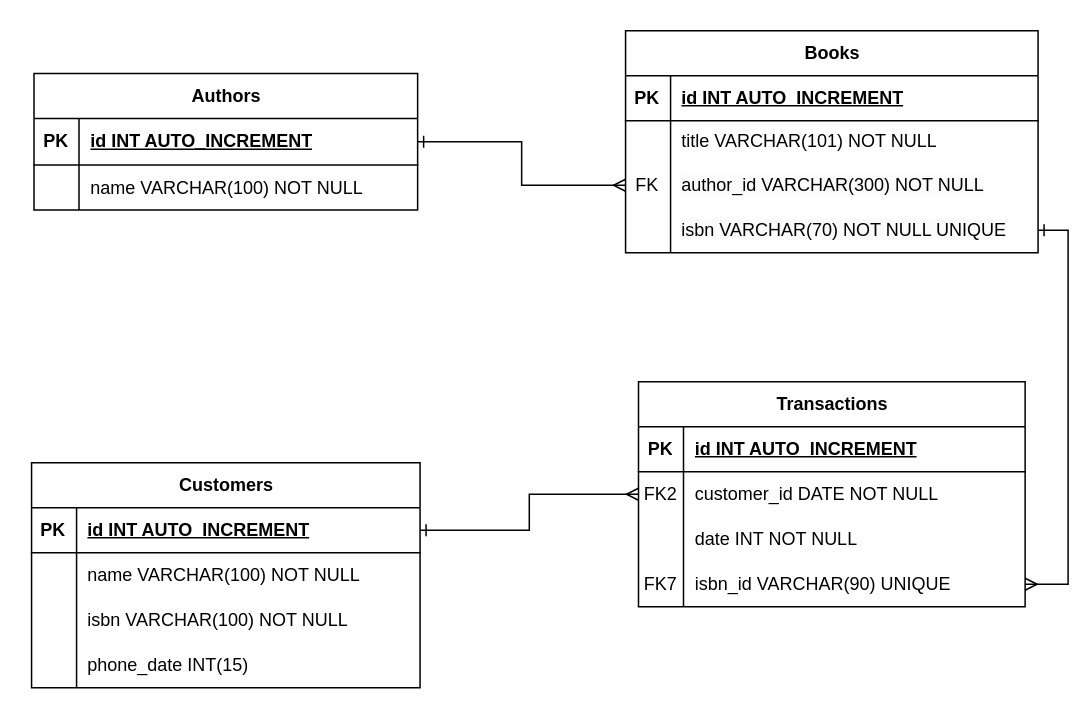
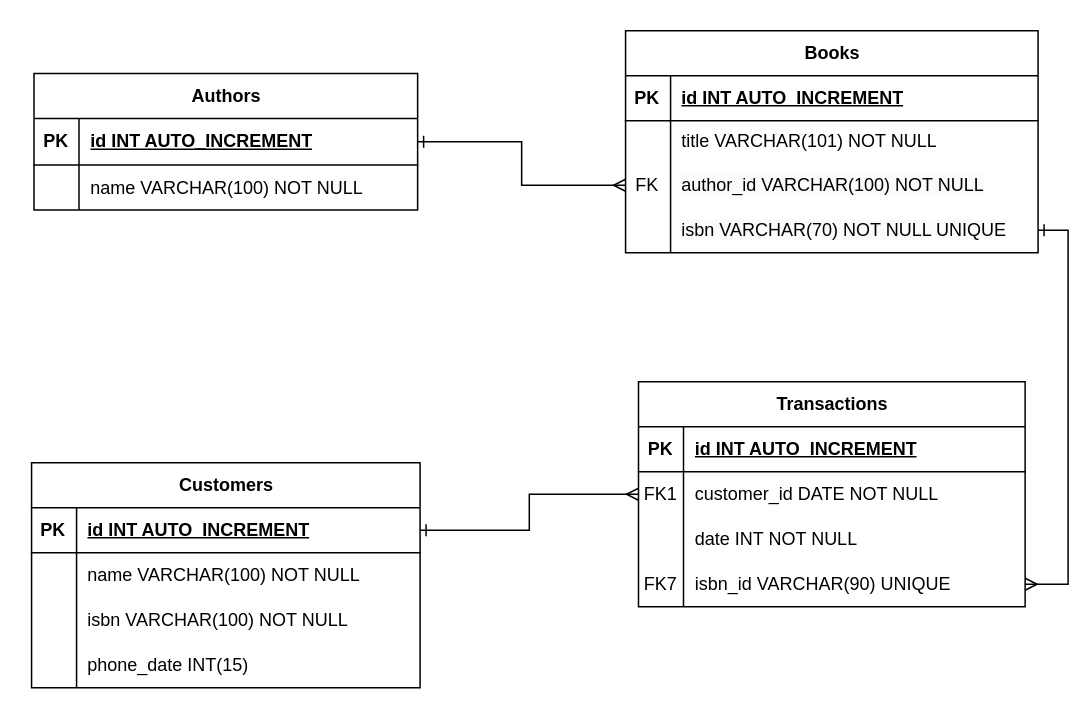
node "author_id VARCHAR(300) NOT NULL": label "author_id VARCHAR(300) NOT NULL" -> "author_id VARCHAR(100) NOT NULL"
node "FK2": label "FK2" -> "FK1"
